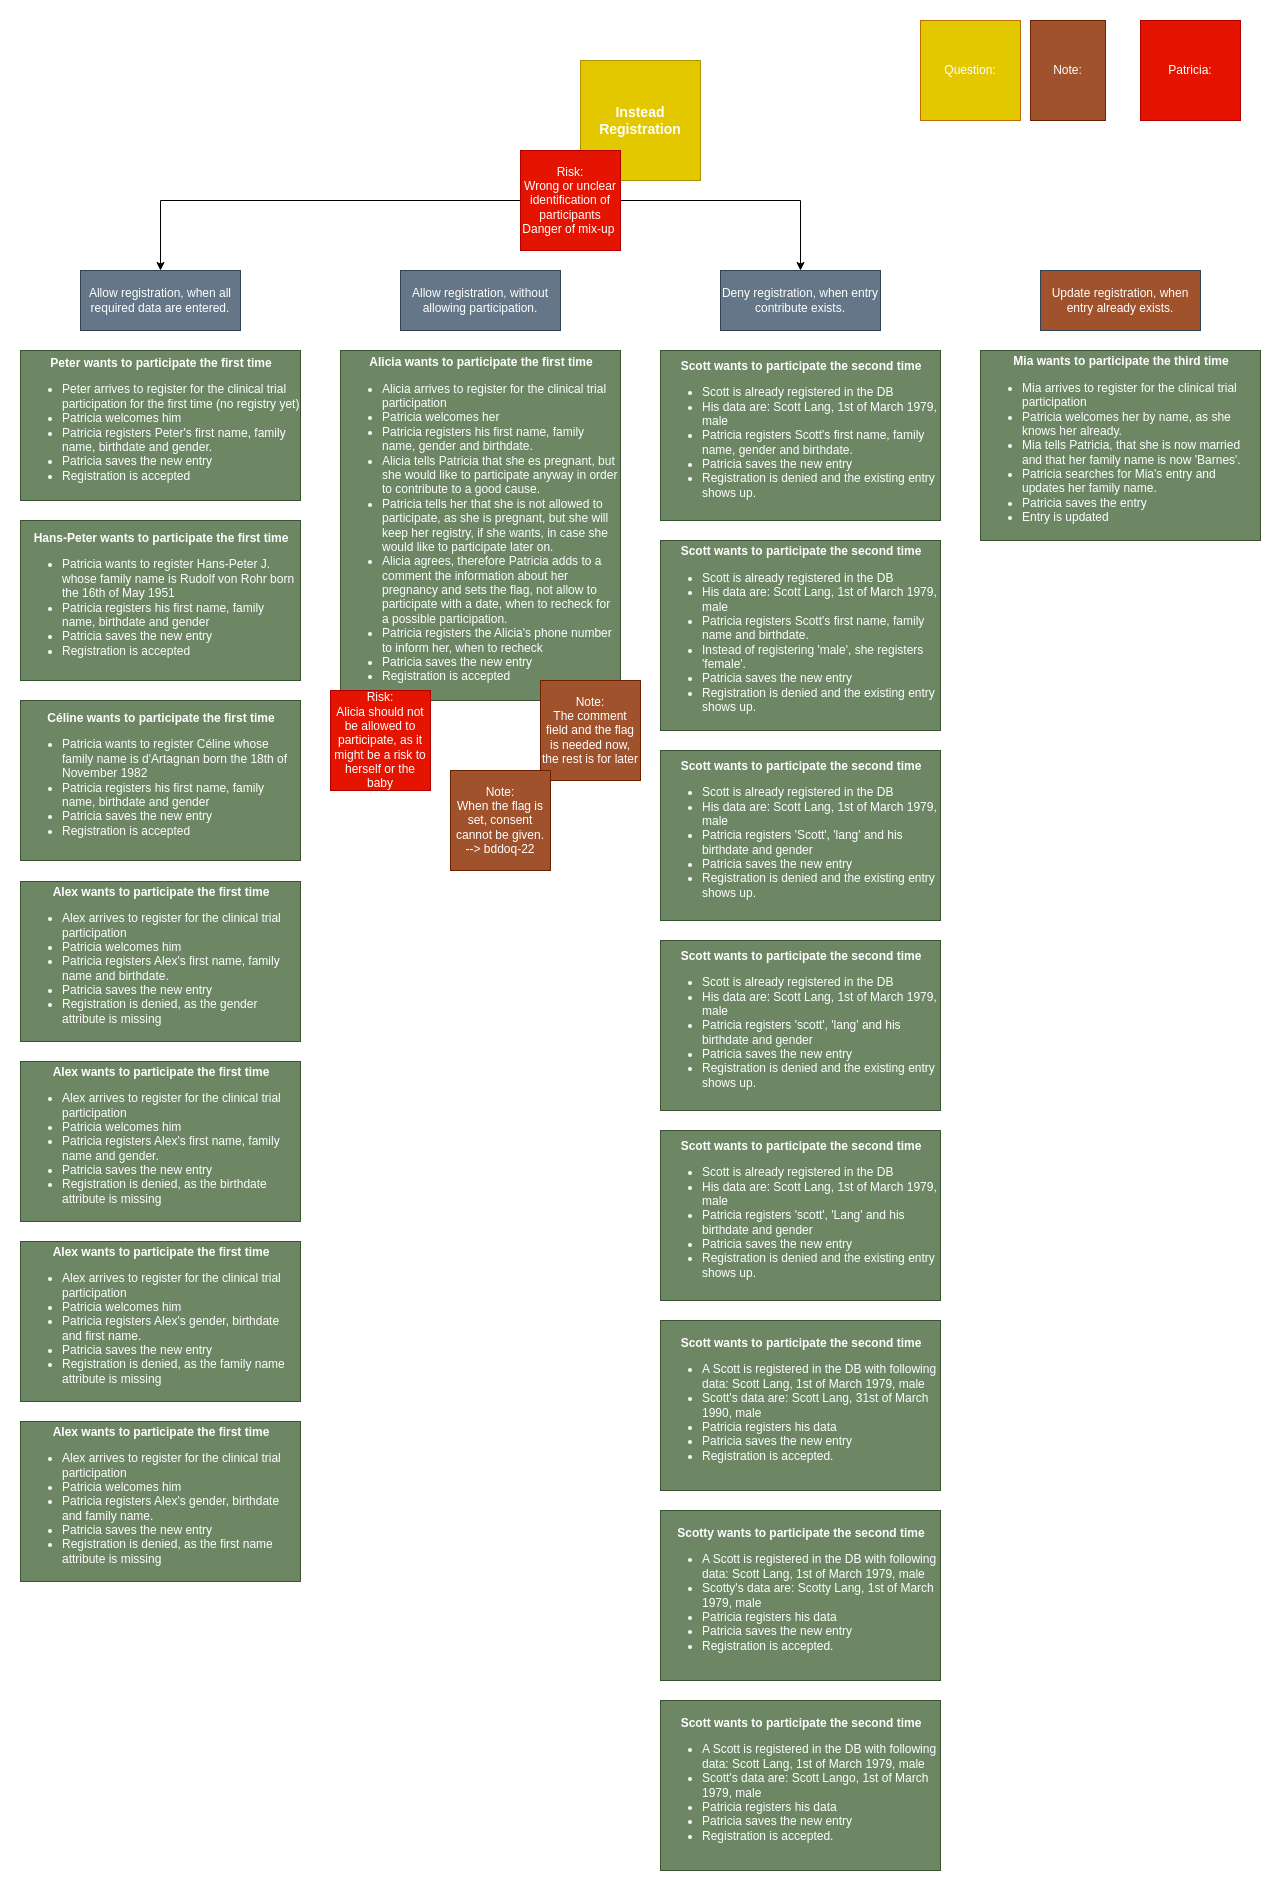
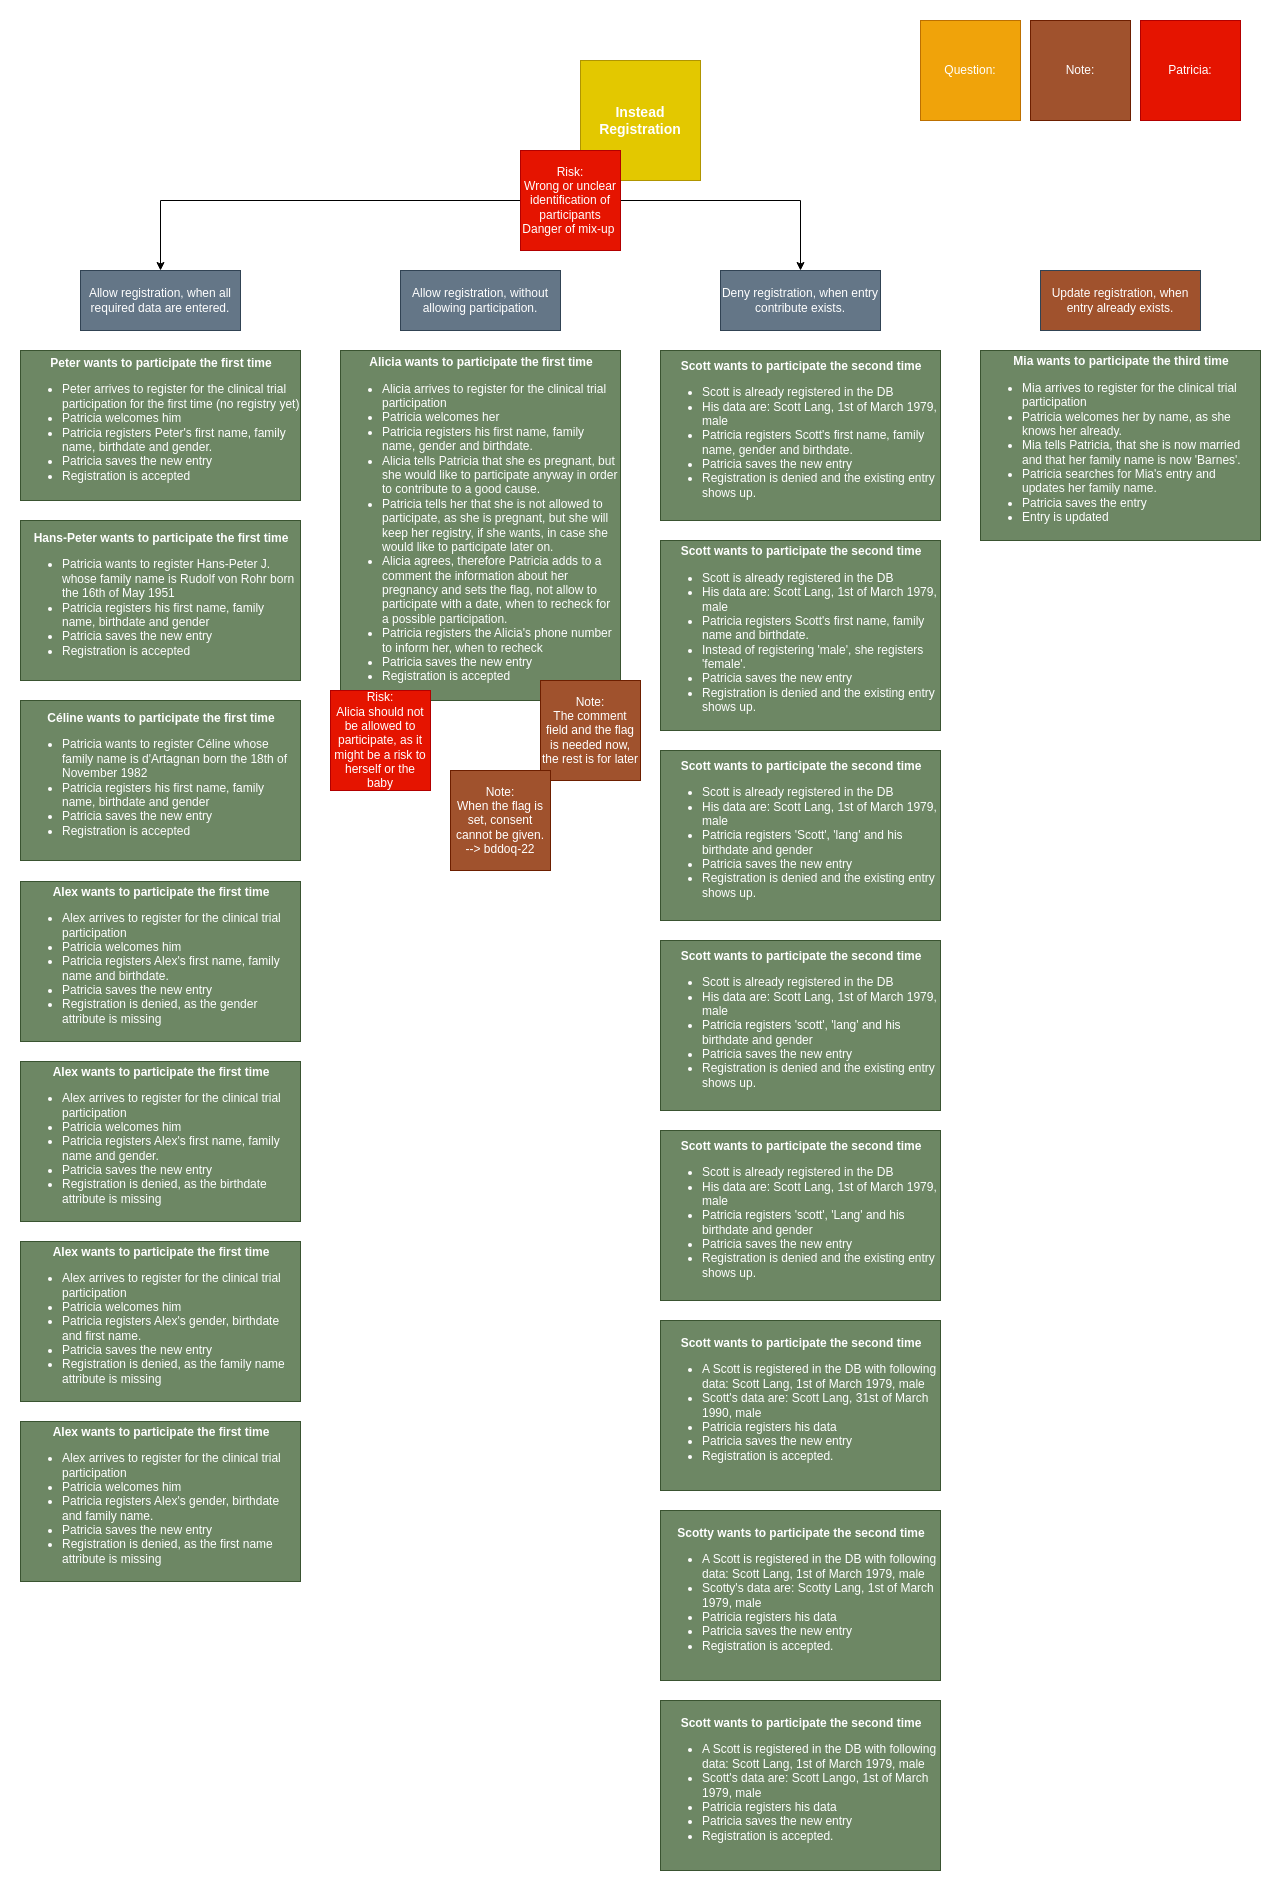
node "Question:": fillcolor #e3c800 -> #f0a30a
node "Note:": size 75x100 -> 100x100
